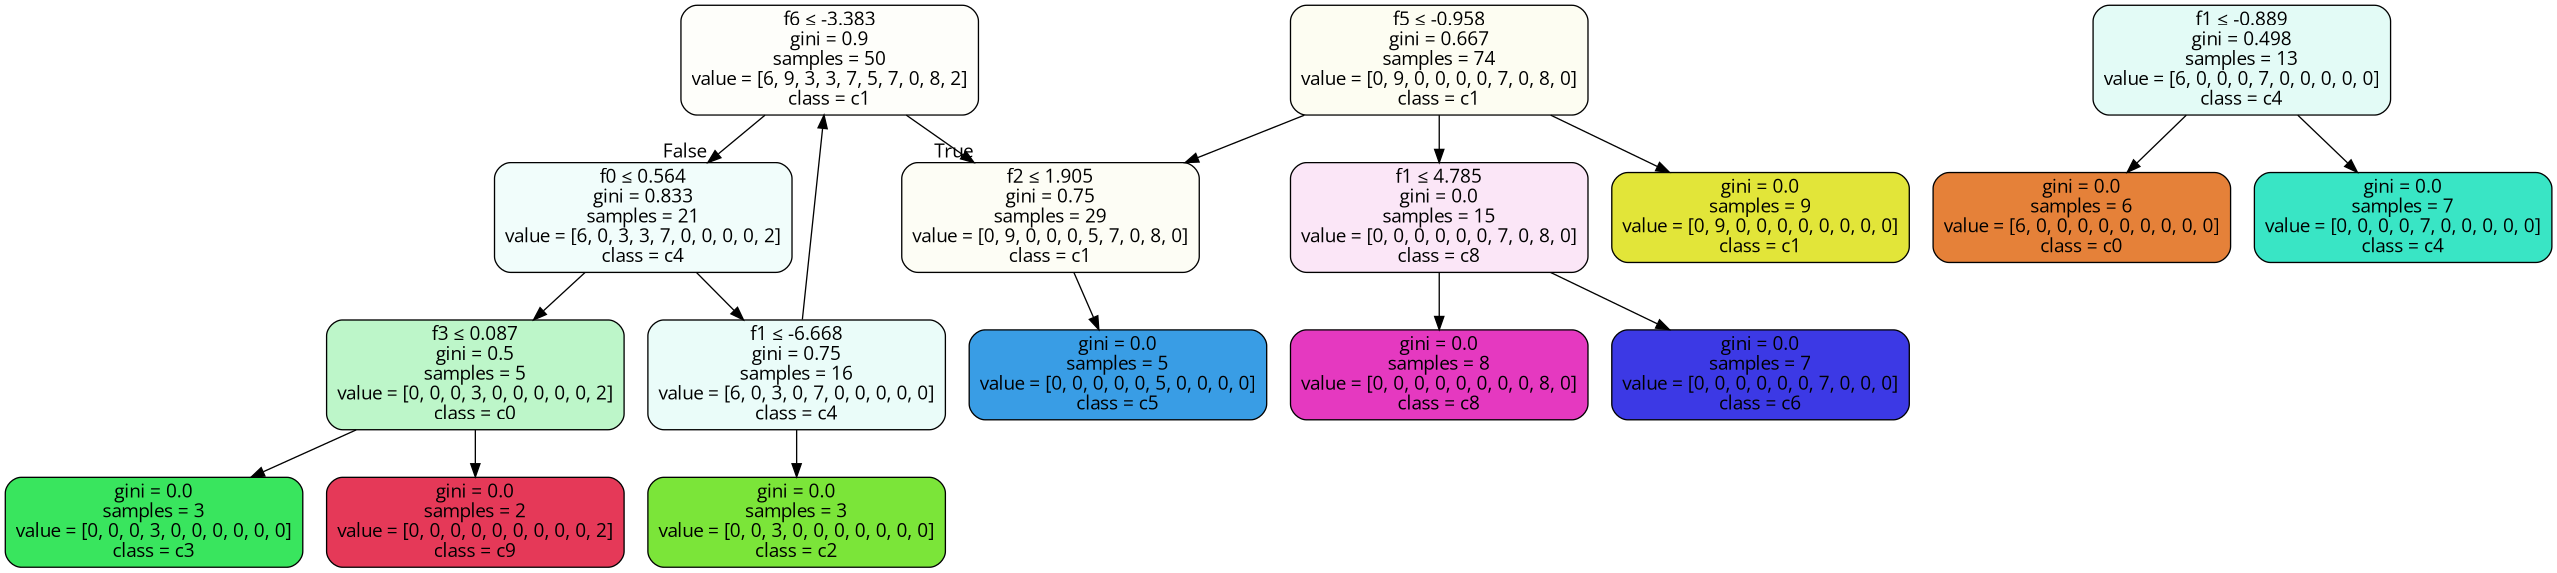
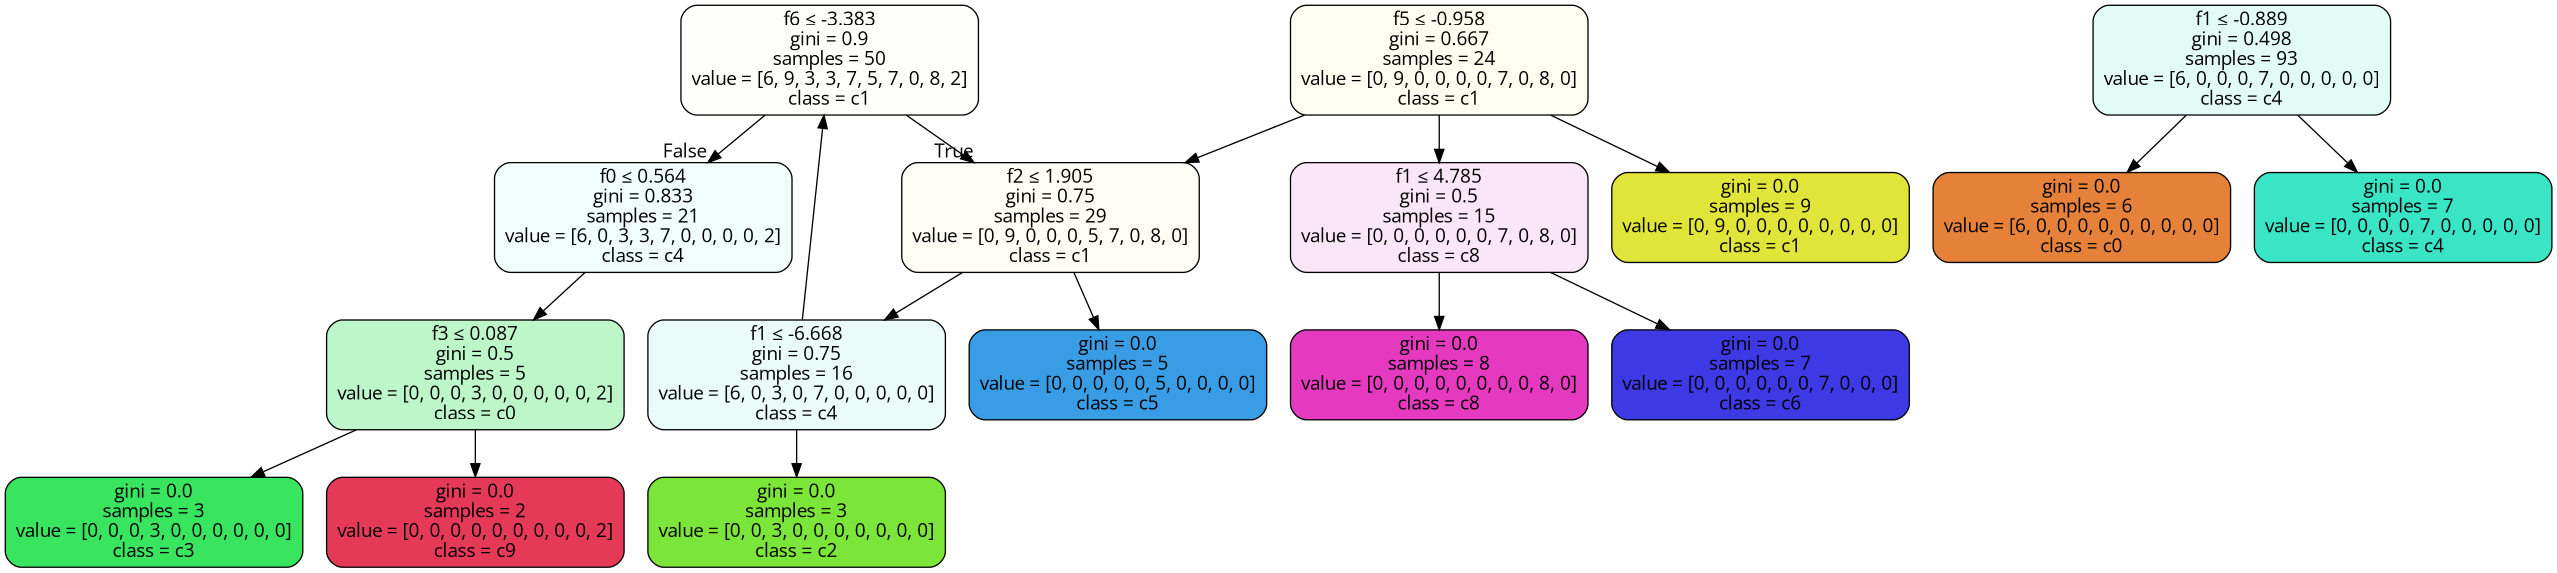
node "f5 ≤ -0.958": text "samples = 74" -> "samples = 24"
node "f1 ≤ -0.889": text "samples = 13" -> "samples = 93"
node "f1 ≤ 4.785": text "gini = 0.0" -> "gini = 0.5"
edge "f0 ≤ 0.564" -> "f1 ≤ -6.668": now "f2 ≤ 1.905" -> "f1 ≤ -6.668"
